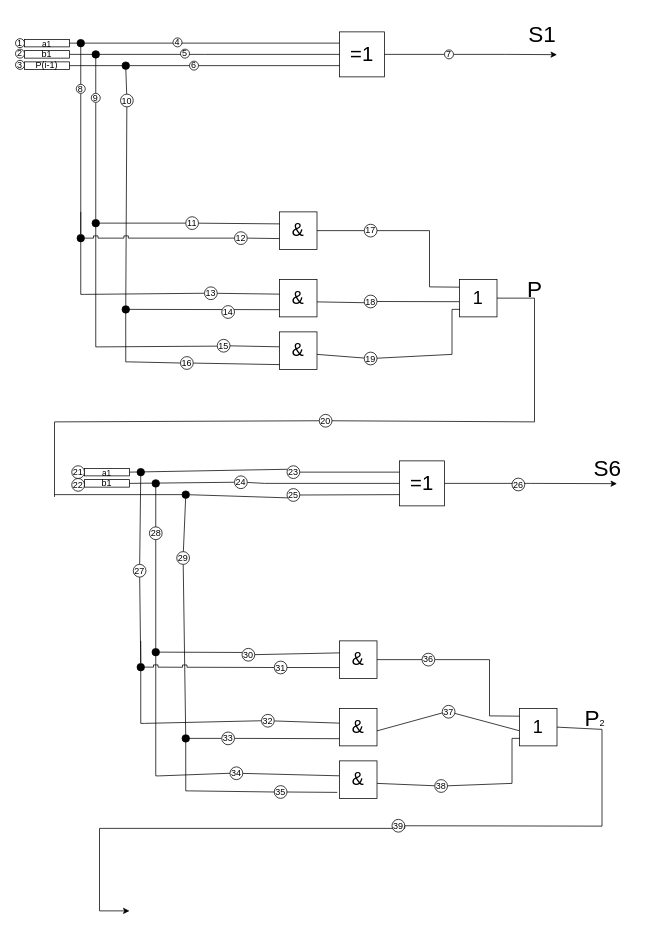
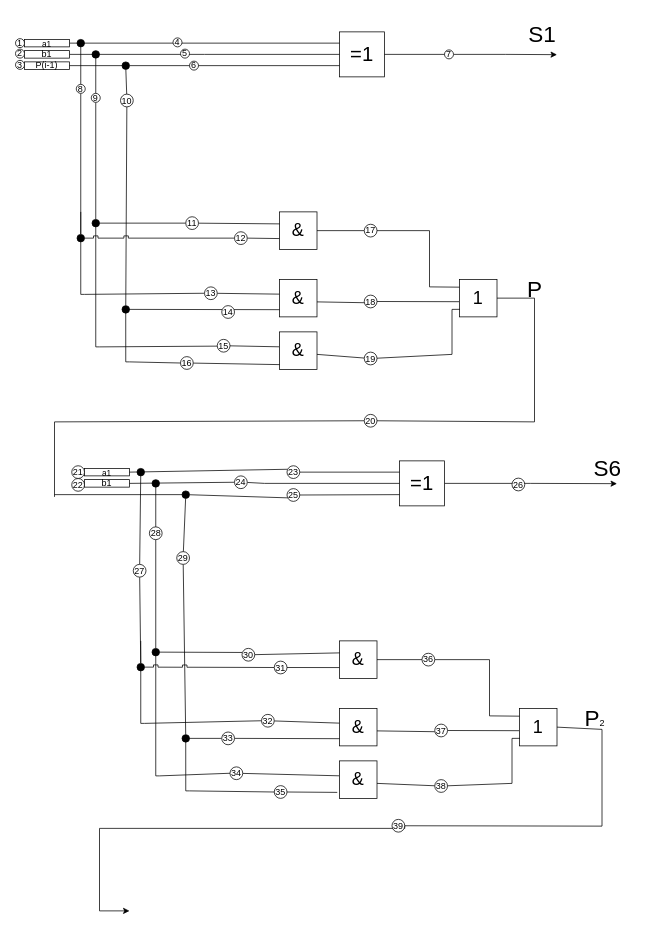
node "20": moved (326, 421) -> (371, 421)
node "37": moved (449, 712) -> (441, 731)
